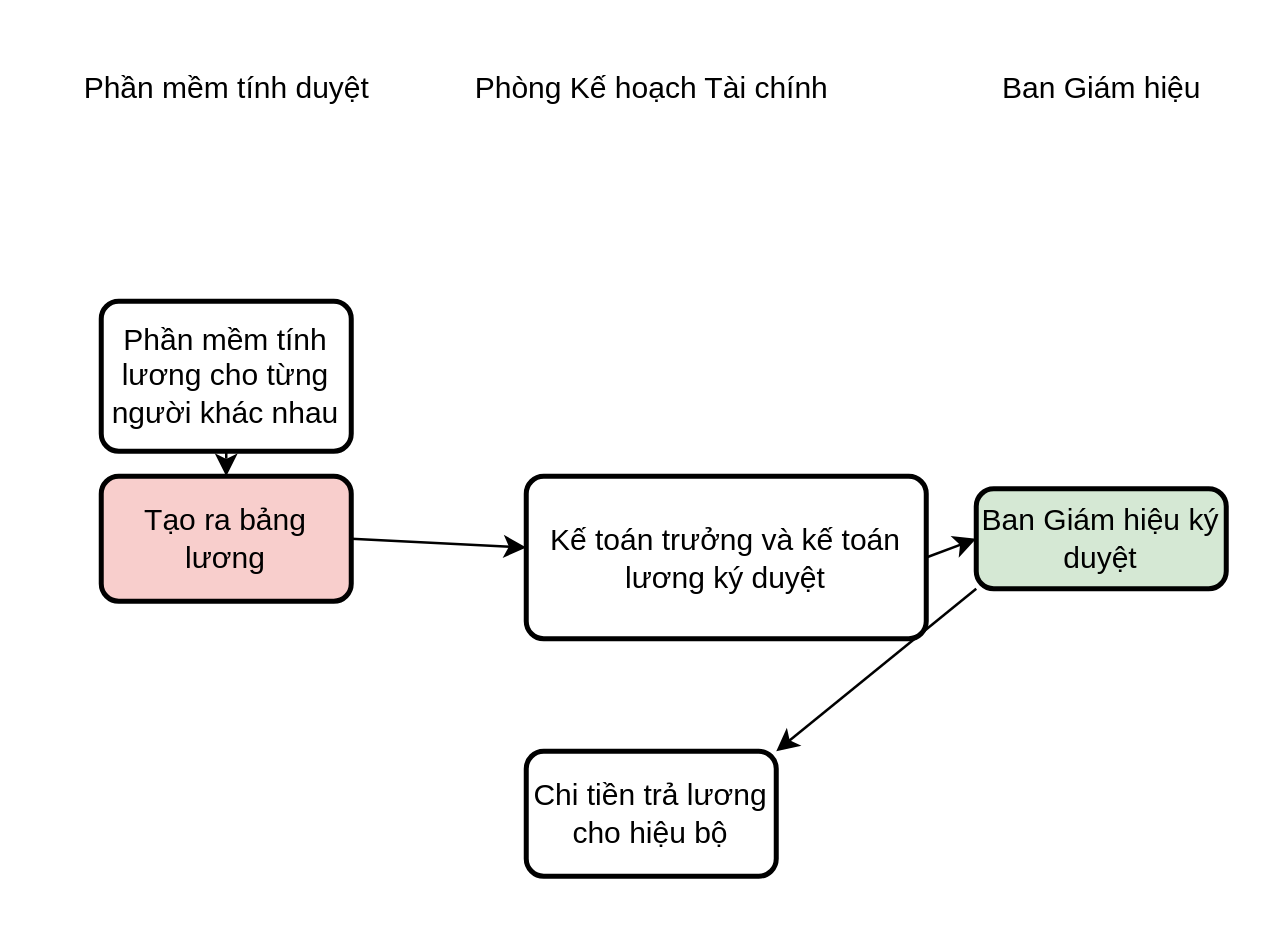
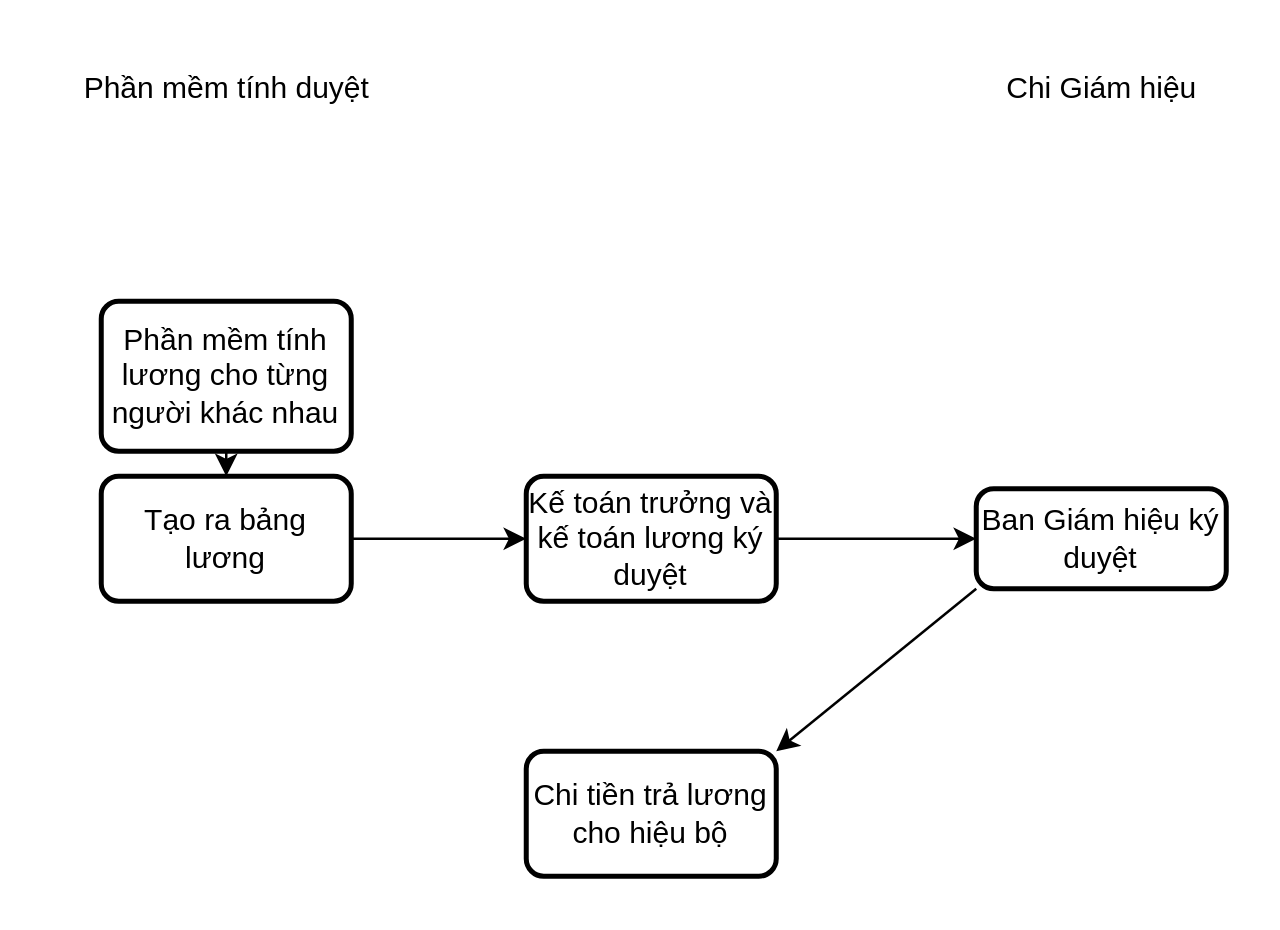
node "Phòng Kế hoạch Tài chính": removed
node "Ban Giám hiệu": label "Ban Giám hiệu" -> "Chi Giám hiệu"
edge "Phần mềm tính lương cho từng người khác nhau" -> "Tạo ra bảng lương": style dashed -> solid
node "Tạo ra bảng lương": fillcolor #f8cecc -> #ffffff
node "Ban Giám hiệu ký duyệt": fillcolor #d5e8d4 -> #ffffff
node "Kế toán trưởng và kế toán lương ký duyệt": size 400x163 -> 250x125
